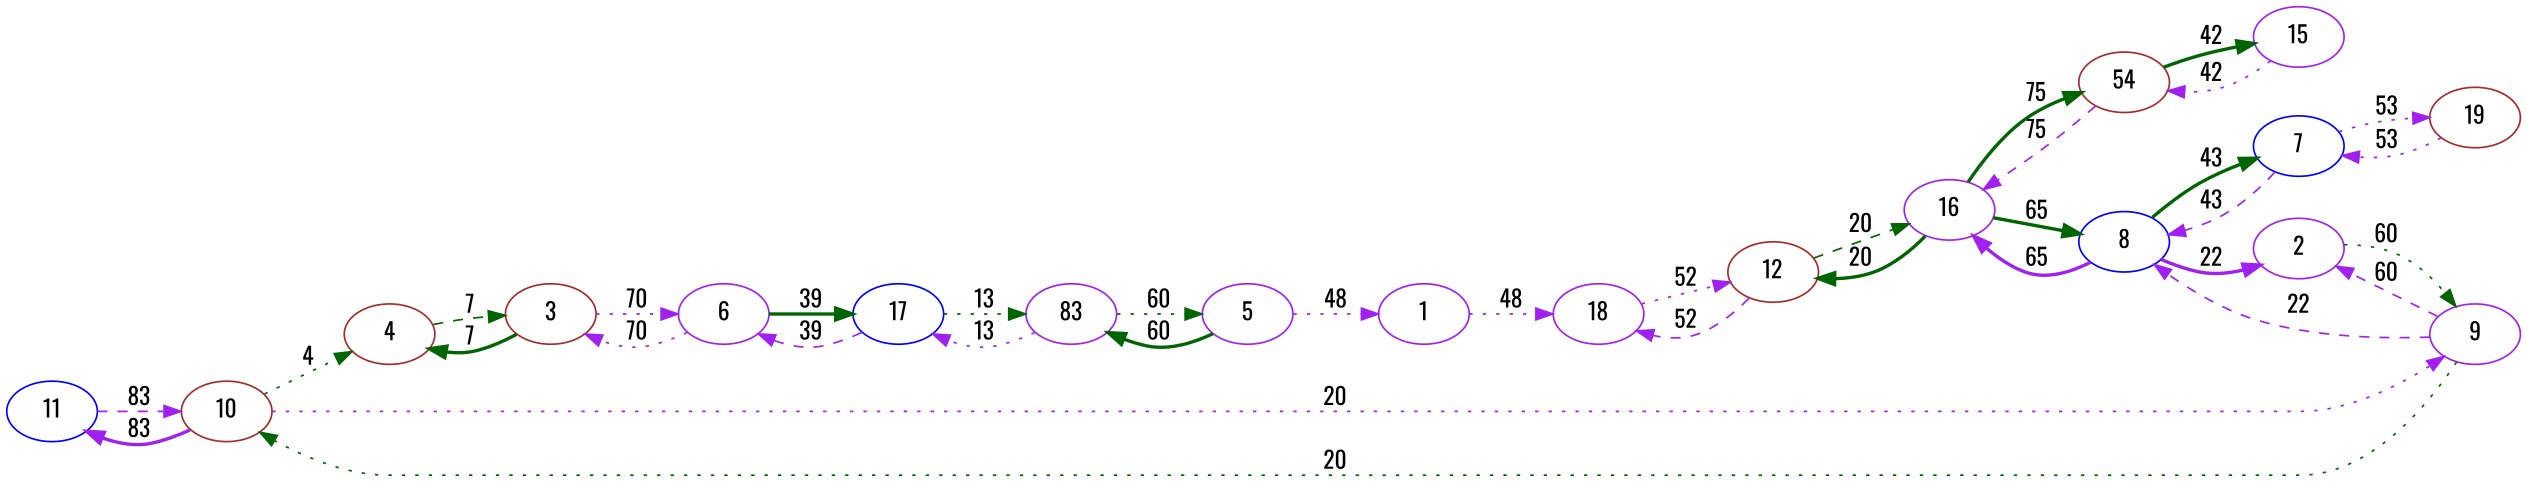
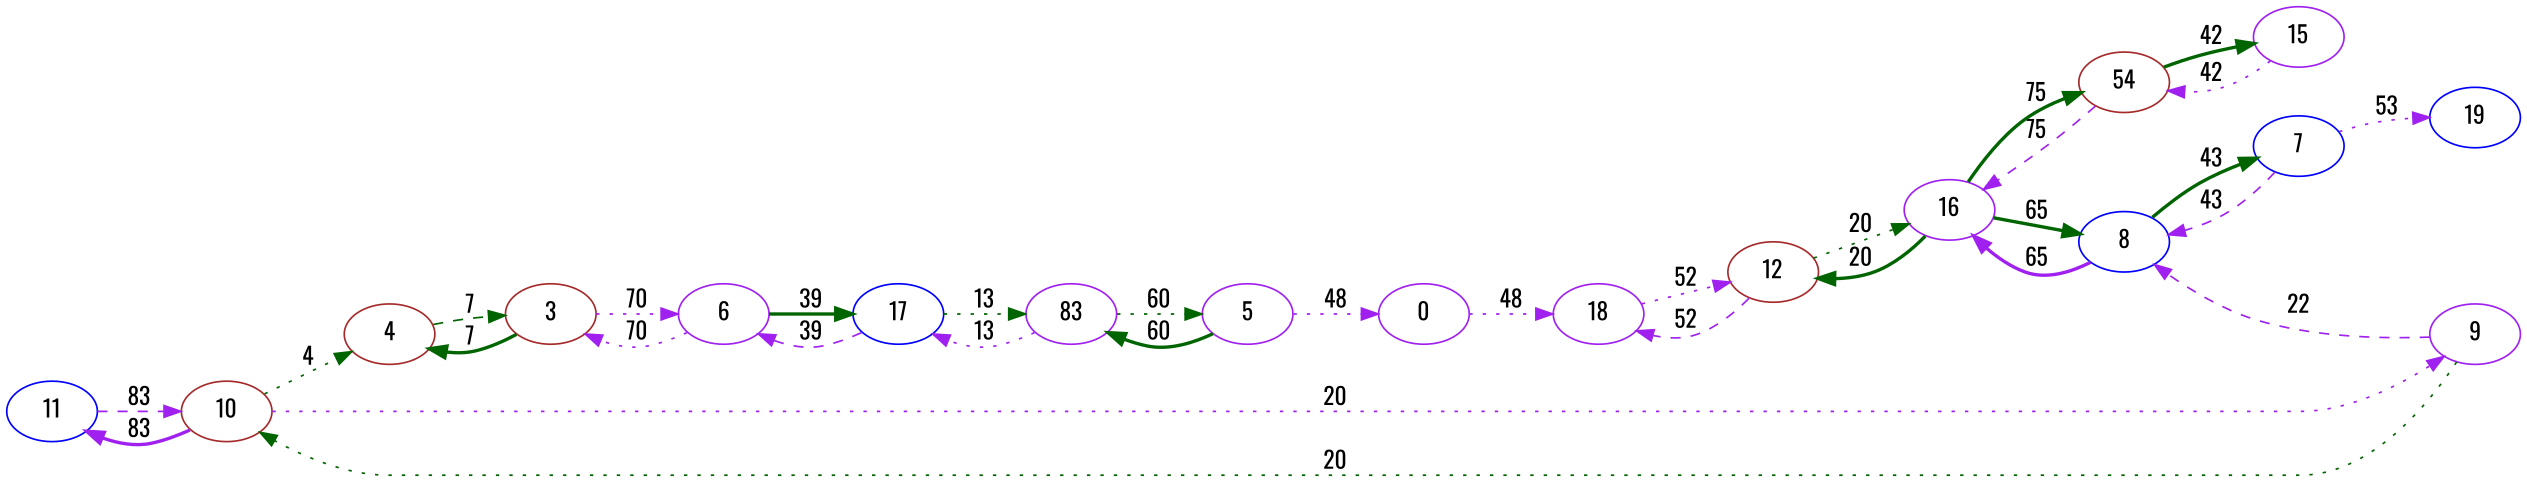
node "19": color brown -> blue
edge "19" -> "7": removed, label "53"
edge "12" -> "16": style dashed -> dotted
node "2": removed
node "1": label "1" -> "0"
